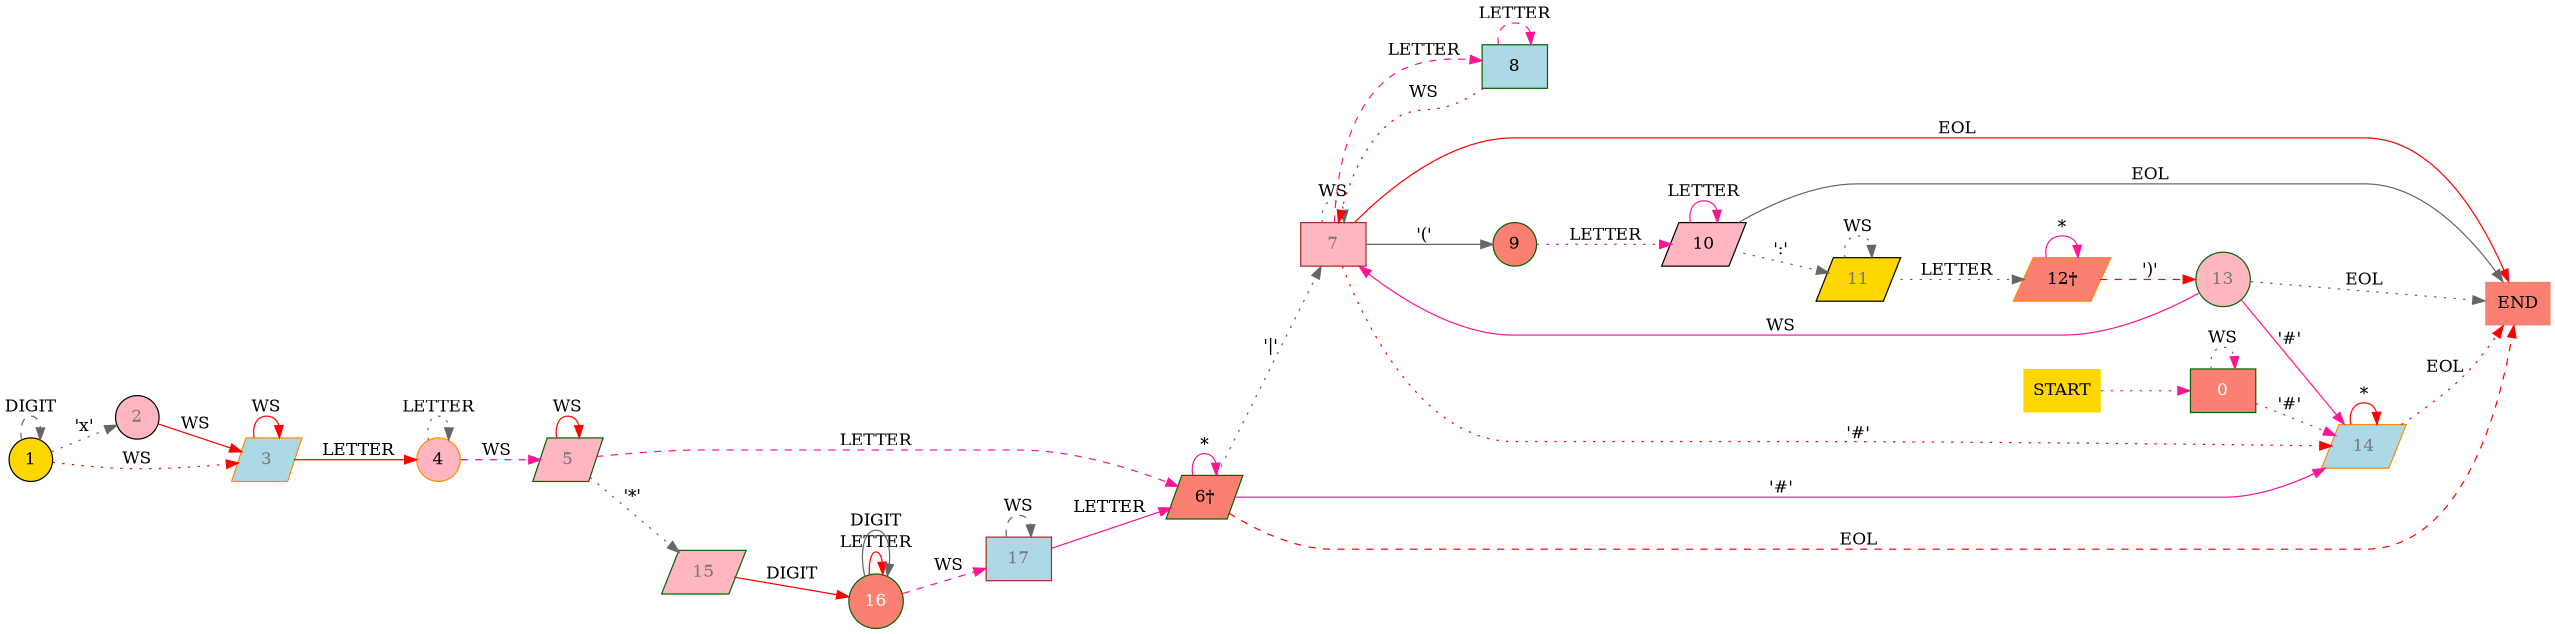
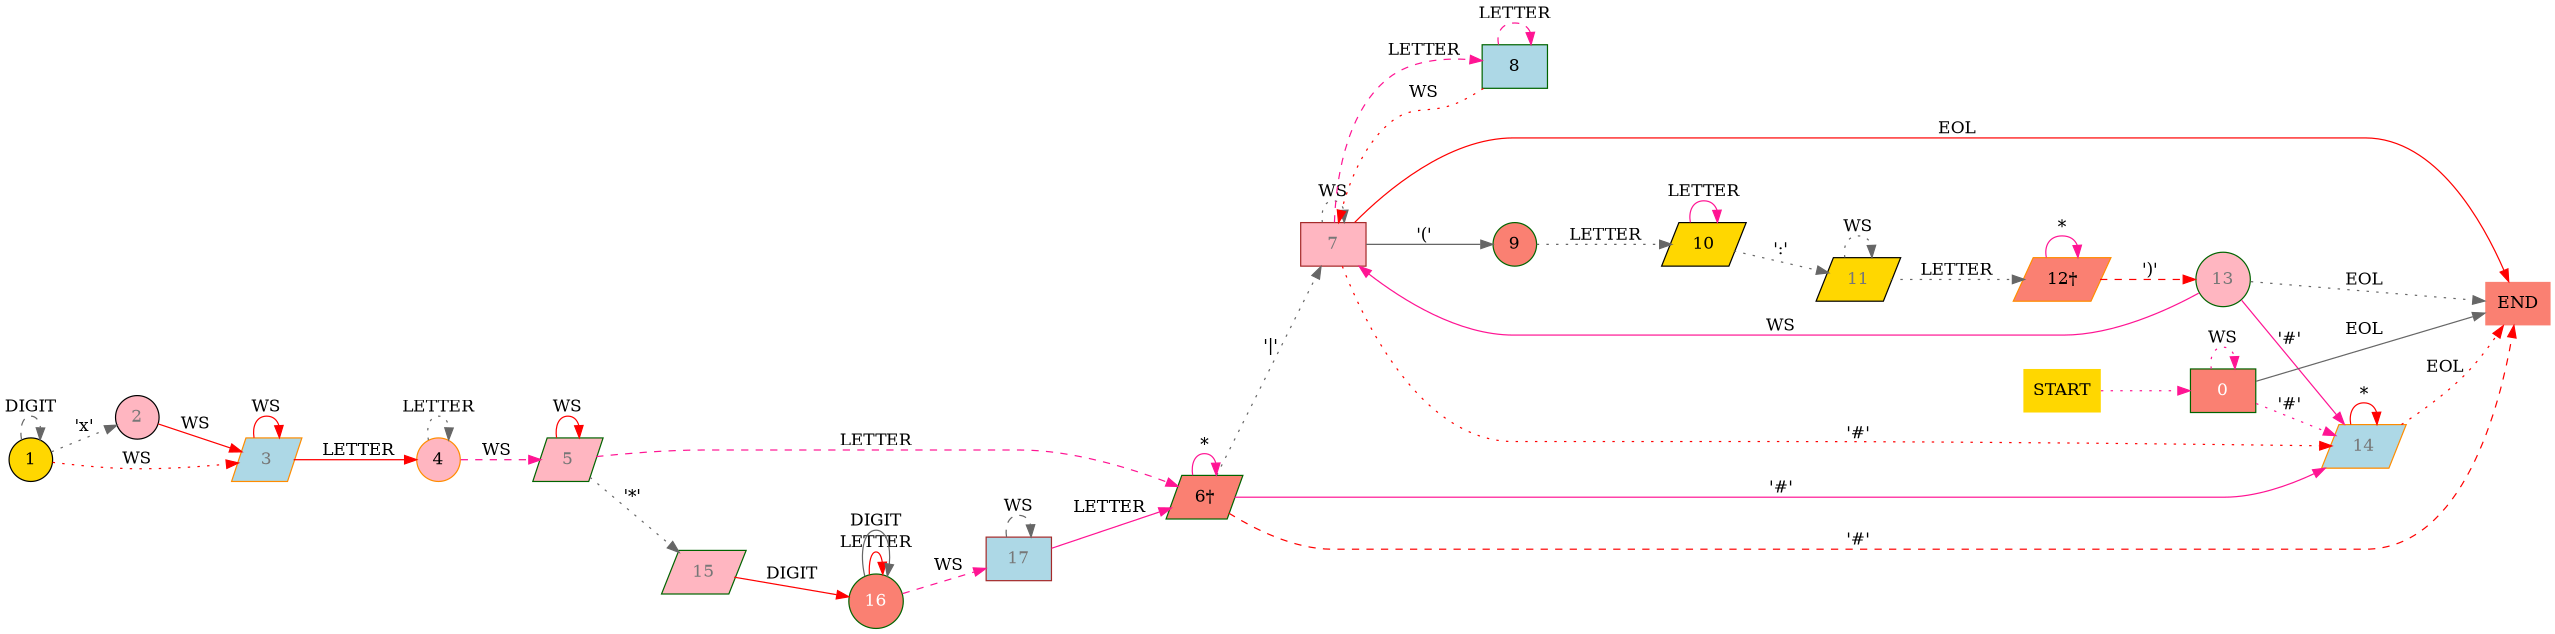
edge "10" -> "END": now "0" -> "END"
edge "9" -> "10": color deeppink -> gray40
node "10": fillcolor lightpink -> gold
edge "6†" -> "END": label "EOL" -> "'#'"
